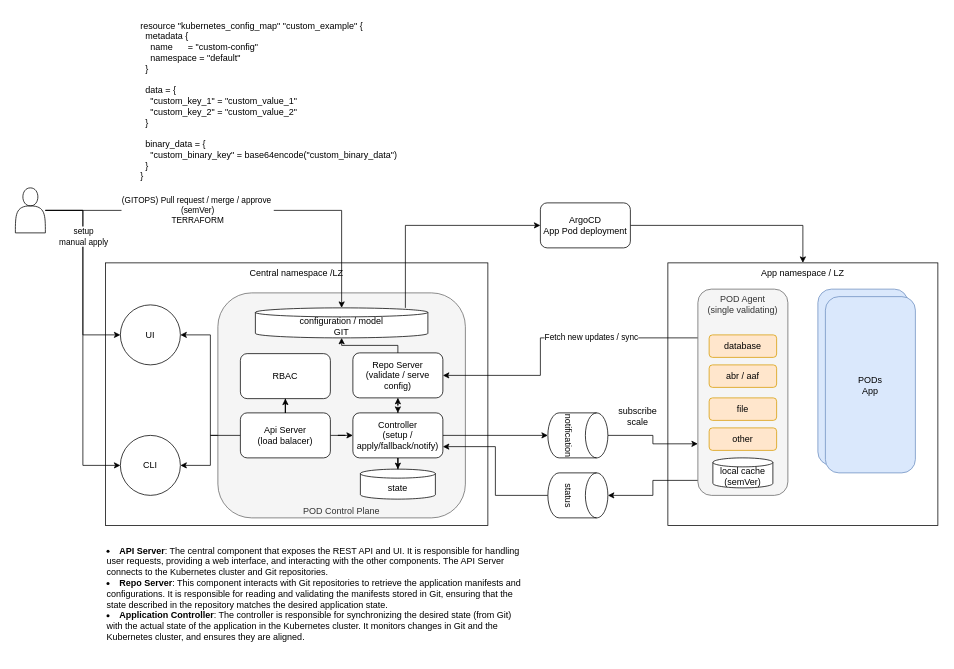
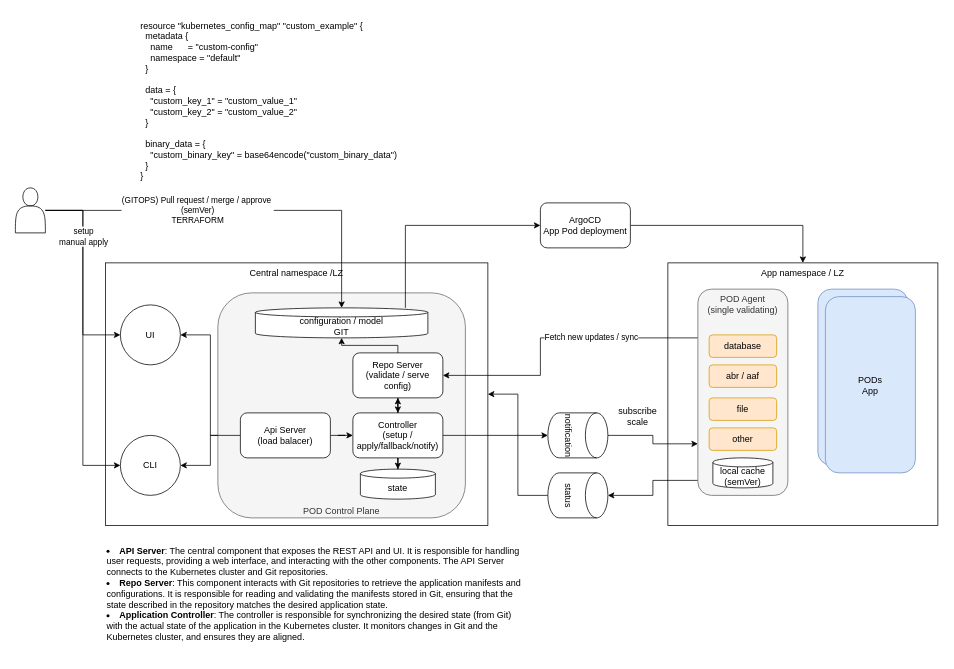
node "RBAC": removed
edge "Api Server (load balacer)" -> "RBAC": removed
edge "Repo Server (validate / serve config)" -- "Controller (setup / apply/fallback/notify)": style dashed -> solid
edge "status" -> "Controller (setup / apply/fallback/notify)": now "status" -> "Central namespace /LZ"
